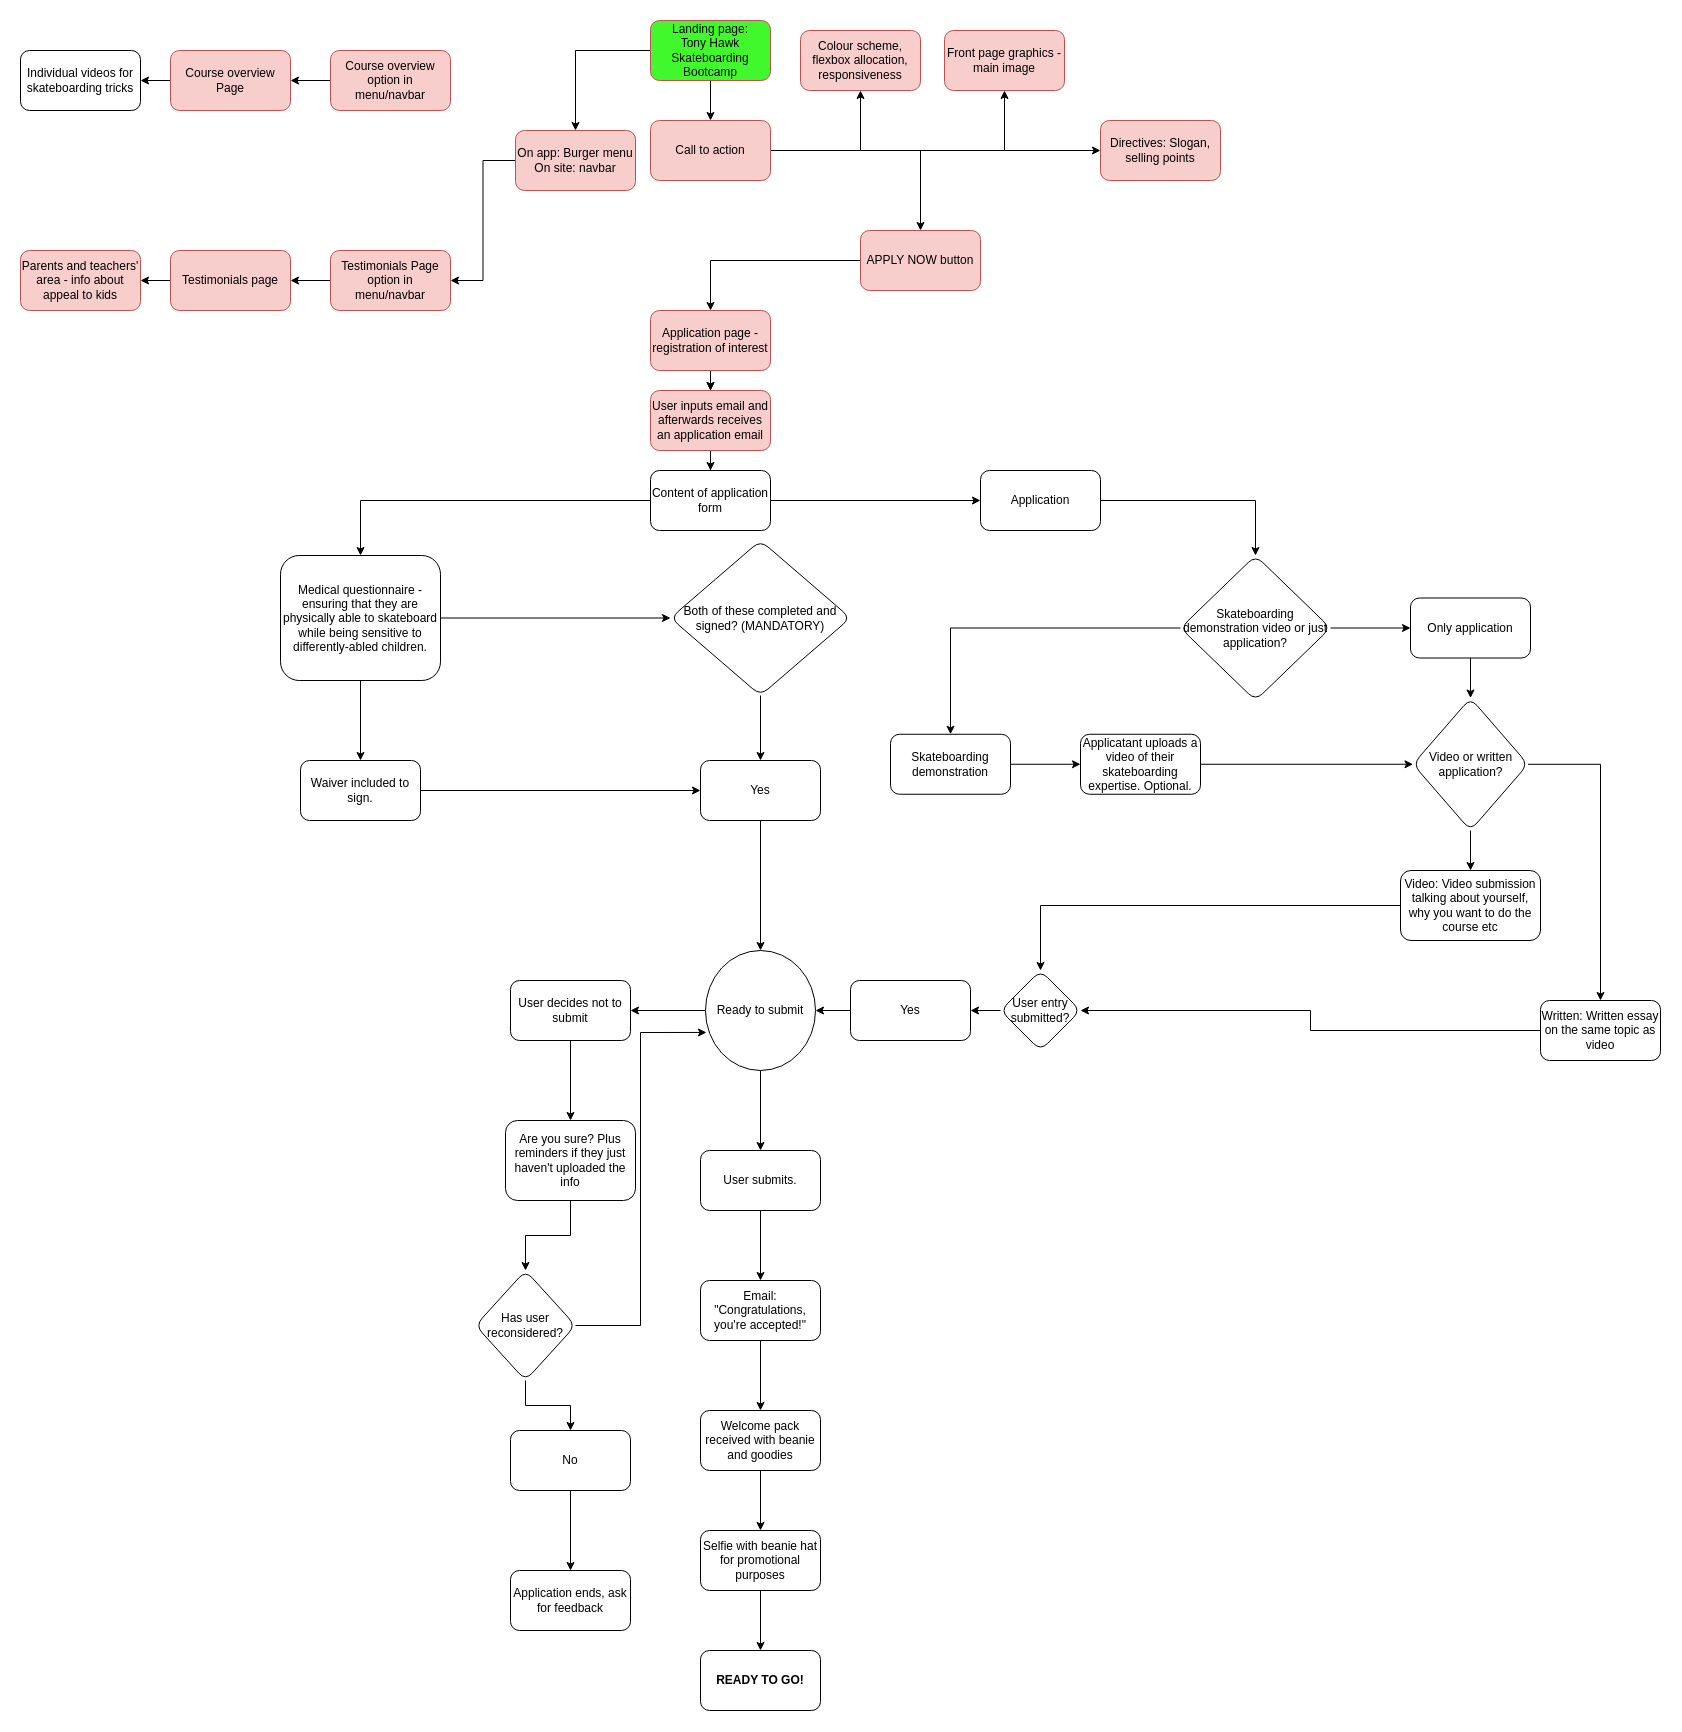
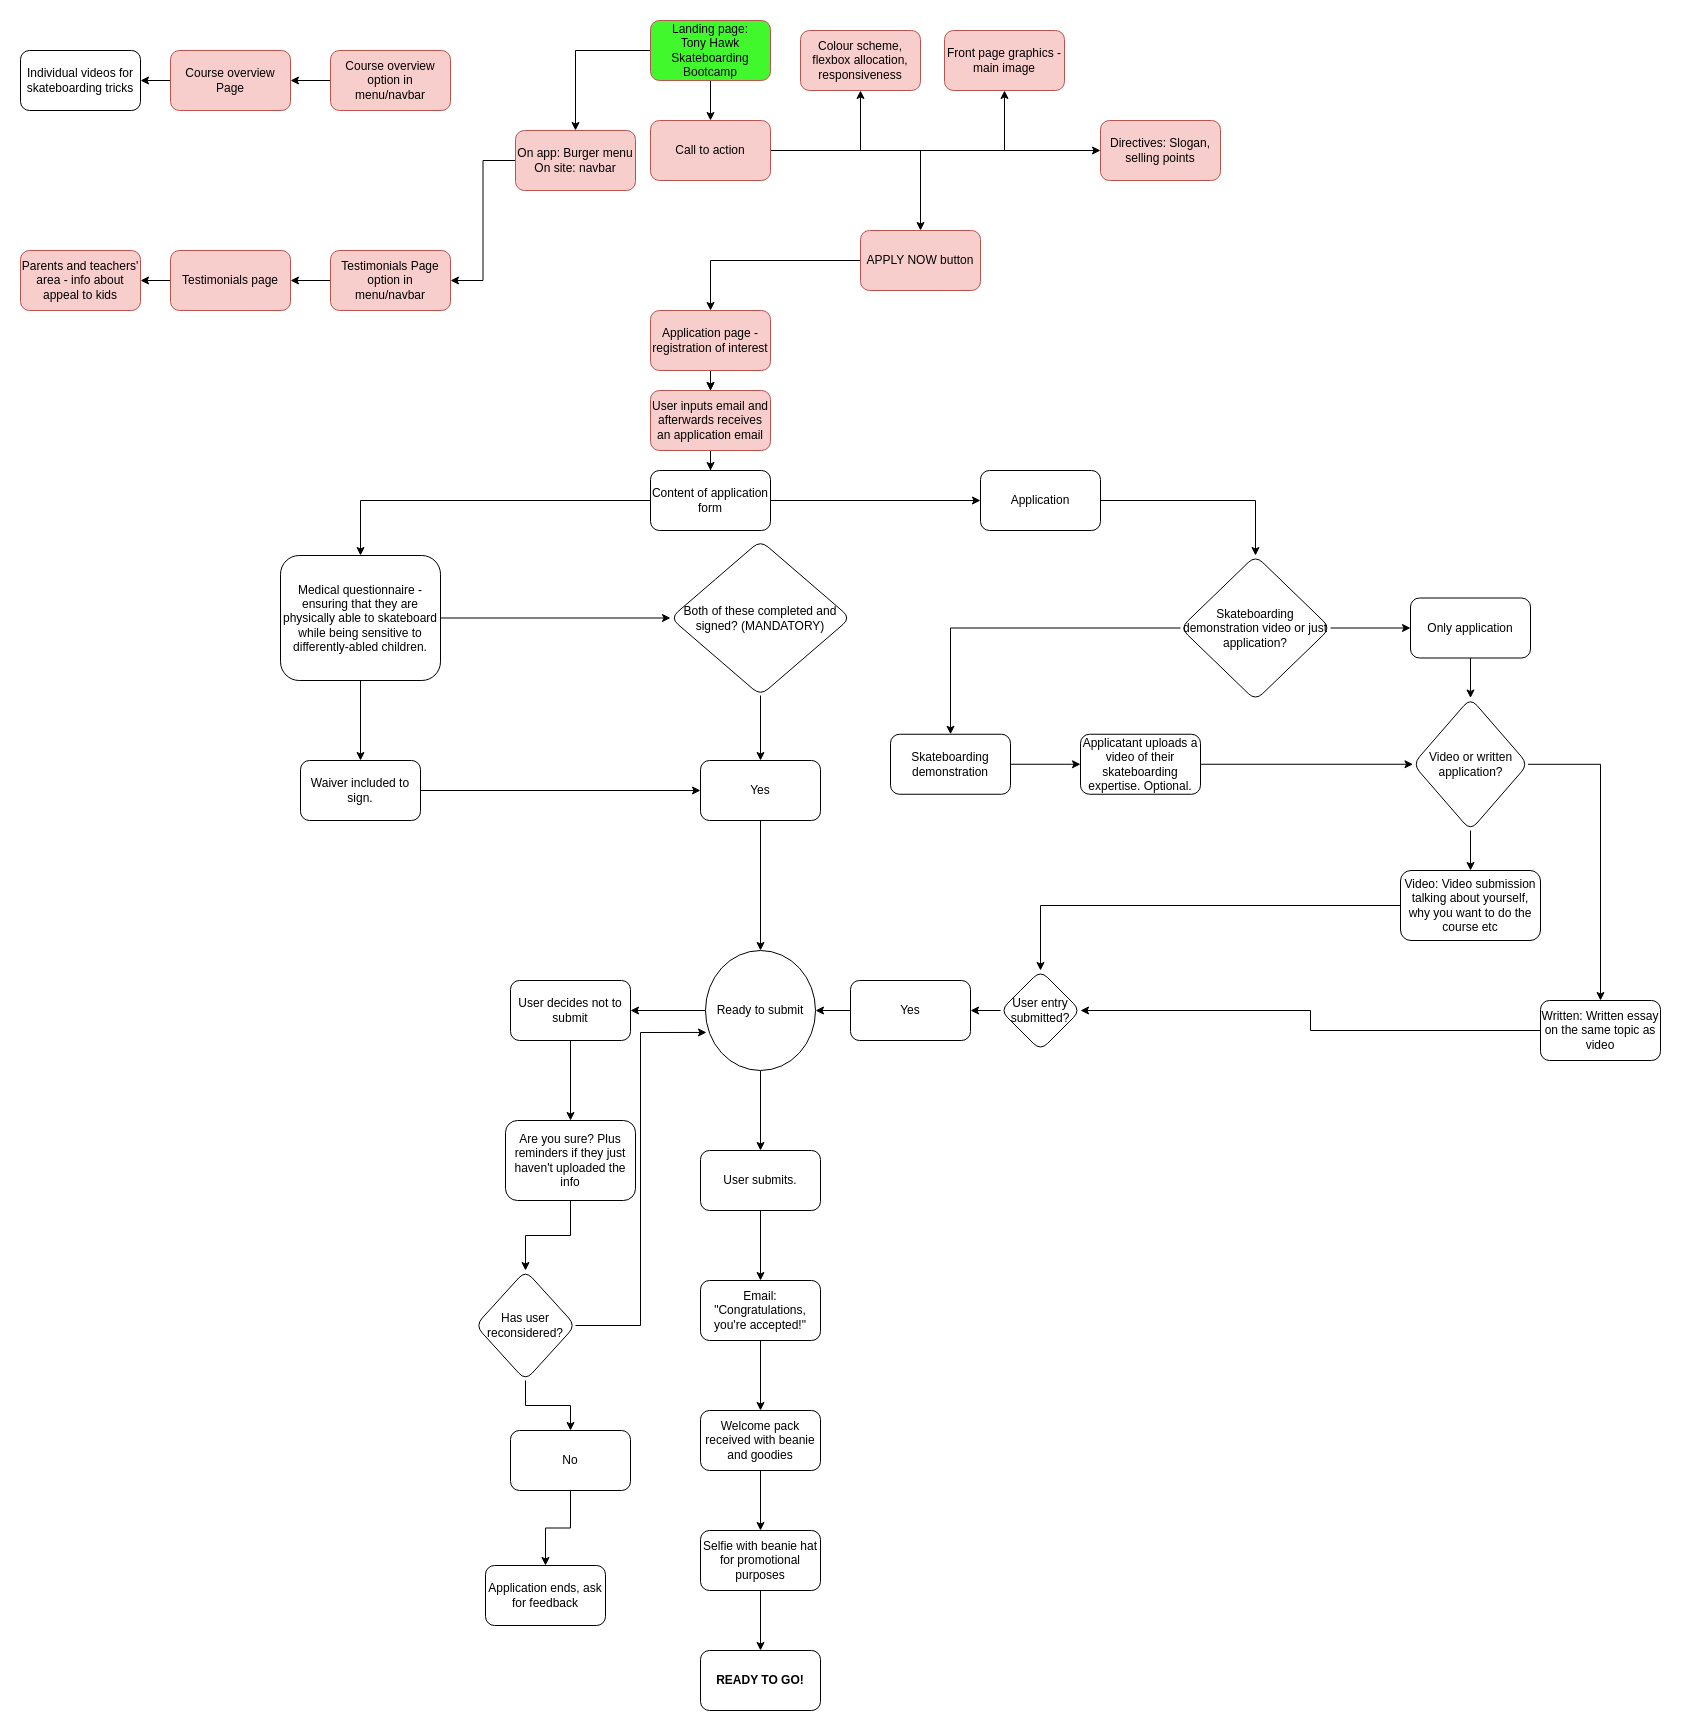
node "Application ends, ask for feedback": moved (571, 1601) -> (546, 1596)
